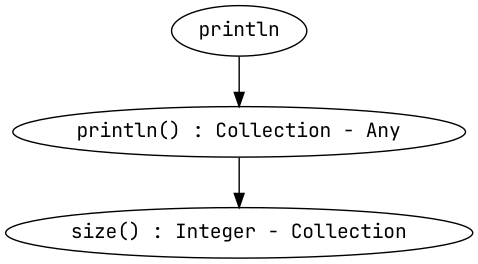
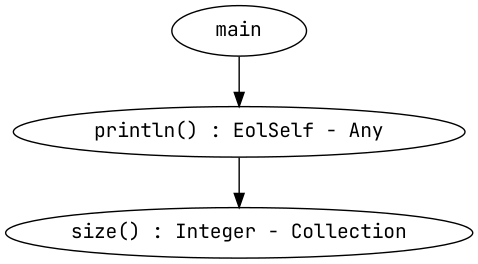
node "println": label "println" -> "main"
node "println() : Collection - Any": label "println() : Collection - Any" -> "println() : EolSelf - Any"
